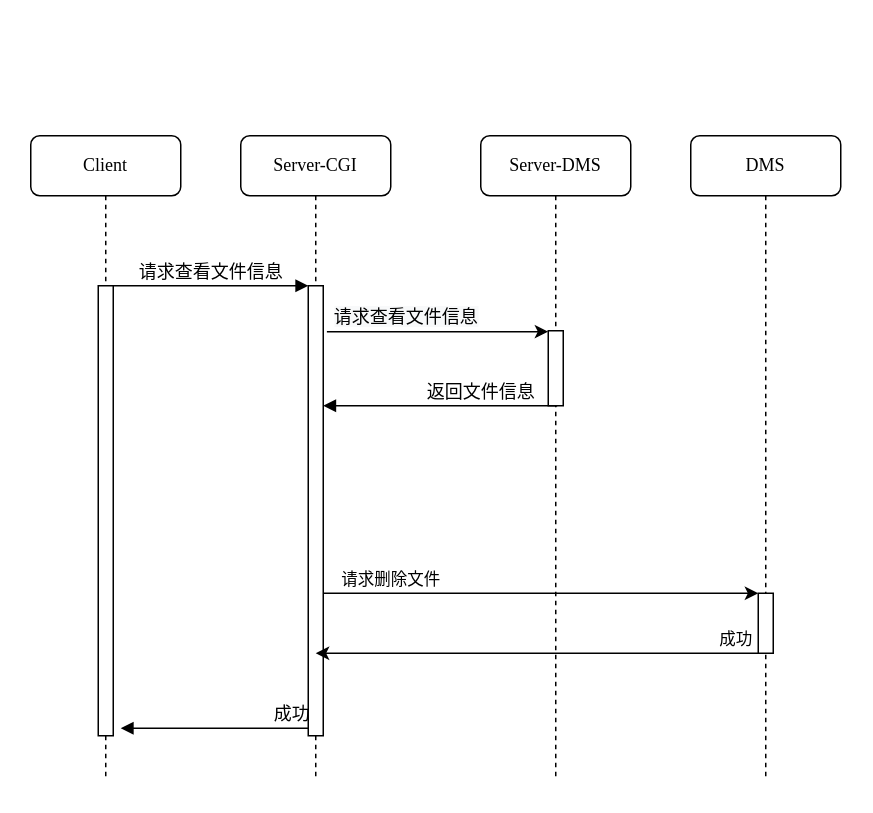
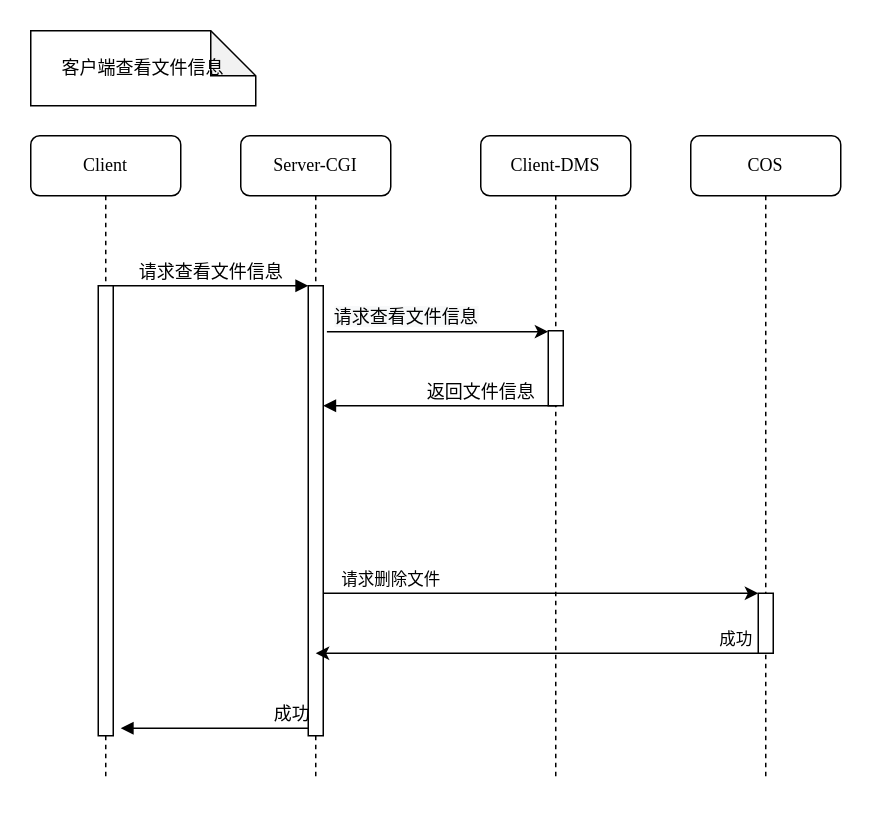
node "客户端查看文件信息": added
node "Server-DMS": label "Server-DMS" -> "Client-DMS"
node "DMS": label "DMS" -> "COS"
